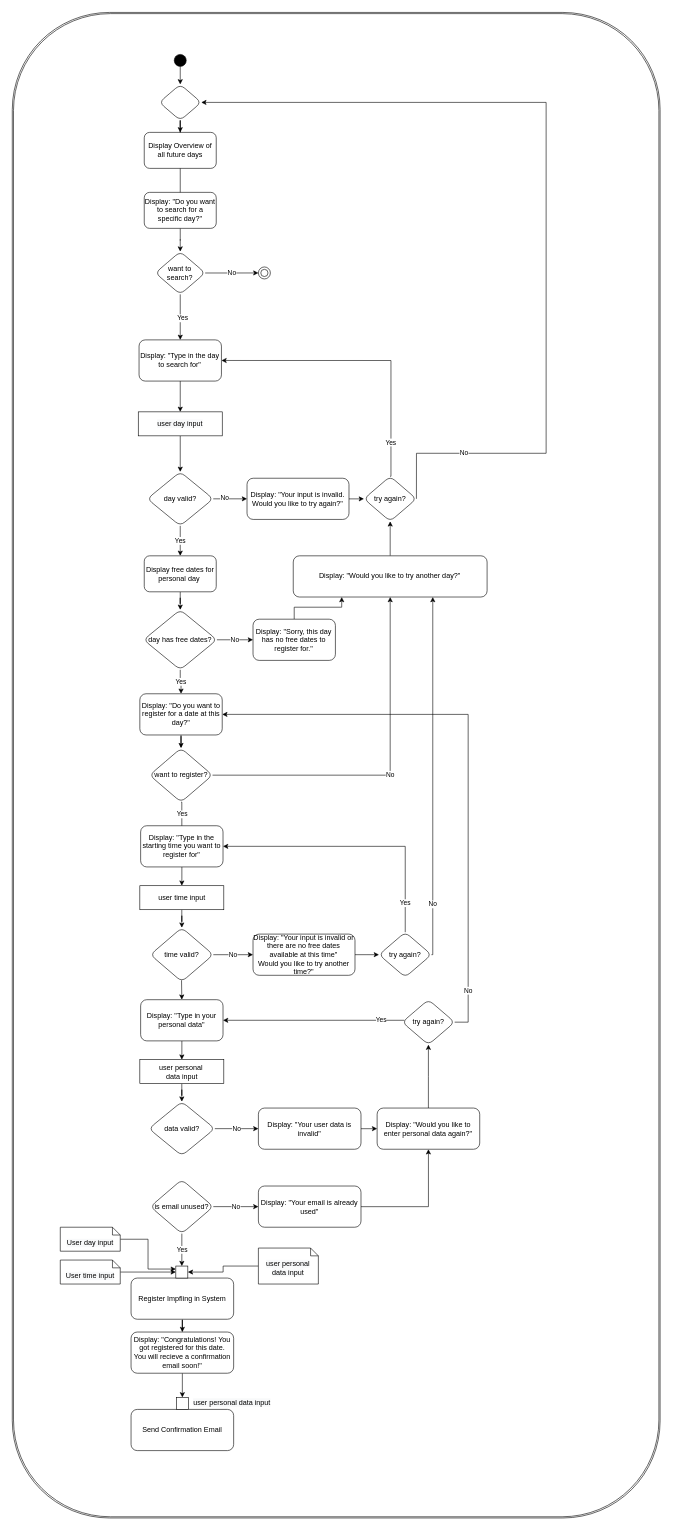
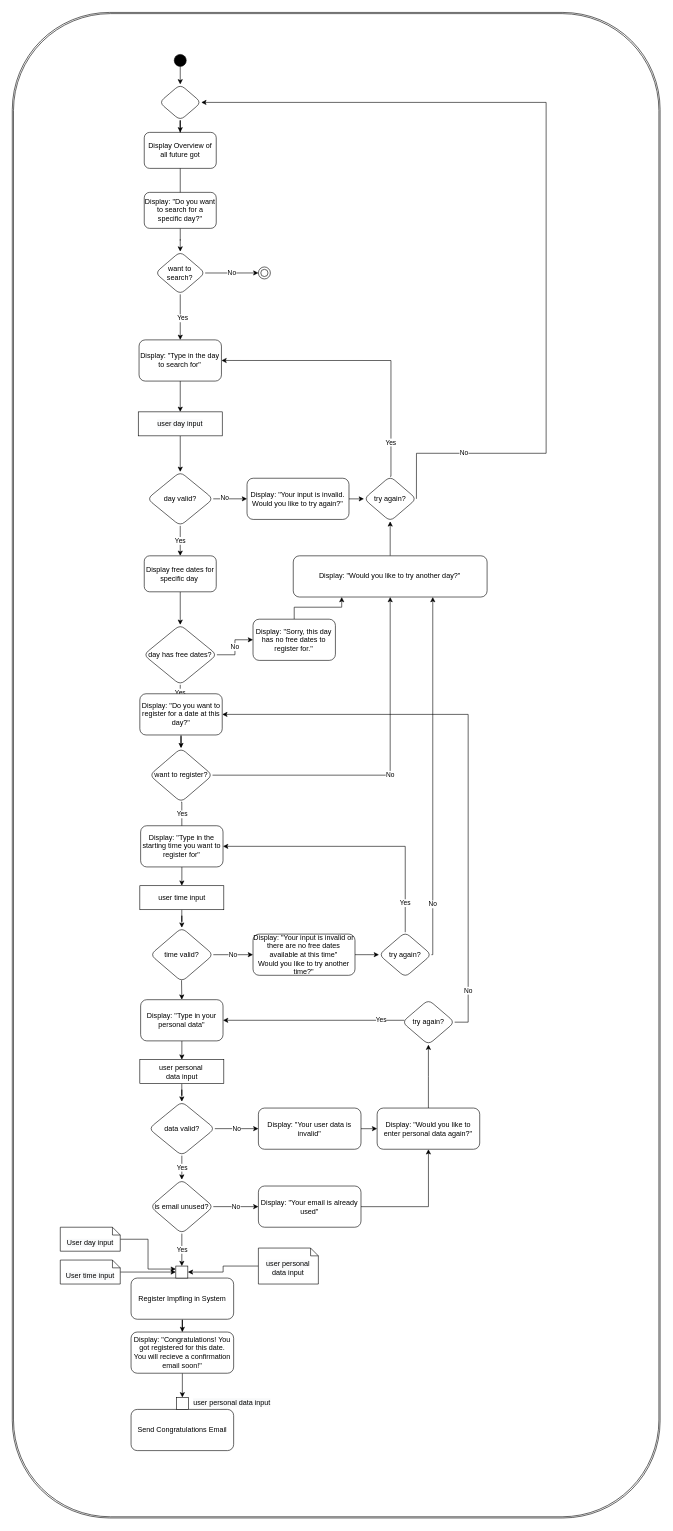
node "Display Overview of all future days": label "Display Overview of all future days" -> "Display Overview of all future got"
node "Display free dates for personal day": label "Display free dates for personal day" -> "Display free dates for specific day"
node "day has free dates?": moved (180, 640) -> (180, 655)
edge "data valid?" -> "is email unused?": added, label "Yes"
node "Send Confirmation Email": label "Send Confirmation Email" -> "Send Congratulations Email"
